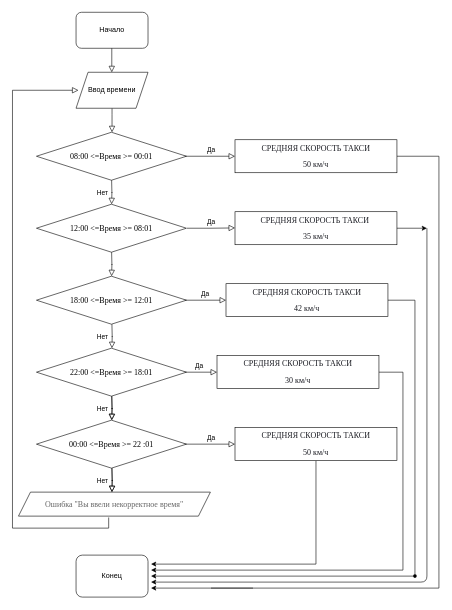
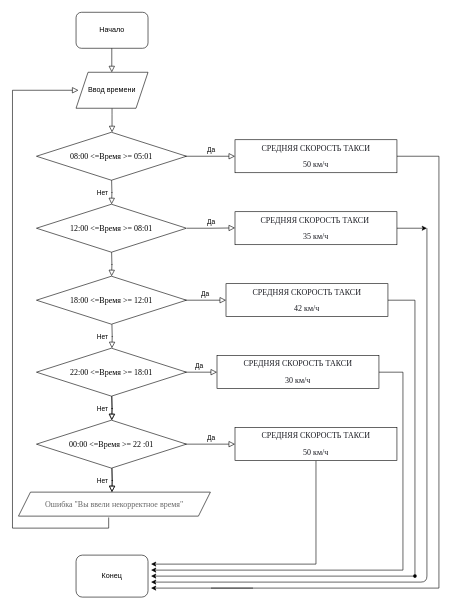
node "08:00 <=Время >= 00:01": label "08:00 <=Время >= 00:01" -> "08:00 <=Время >= 05:01"
